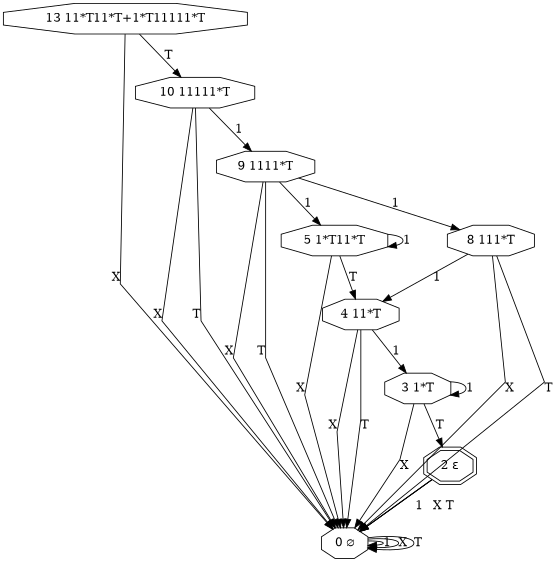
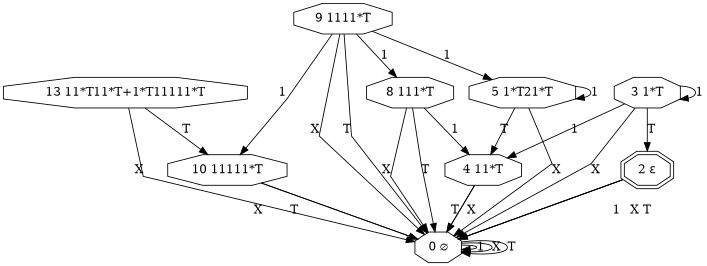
edge "10 11111*T" -> "9 1111*T": reversed
node "5 1*T11*T": label "5 1*T11*T" -> "5 1*T21*T"
edge "4 11*T" -> "3 1*T": reversed
